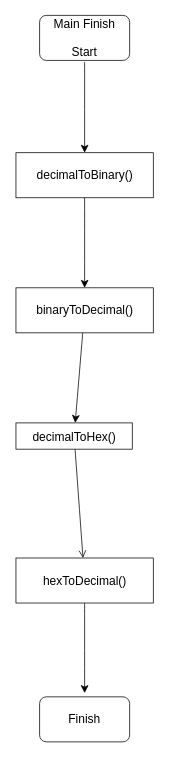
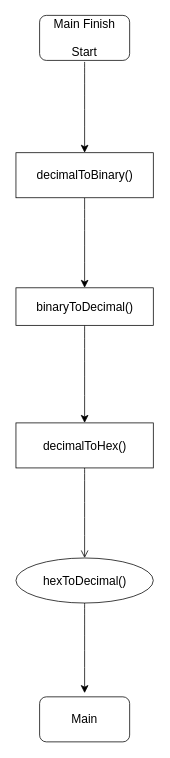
node "binaryToDecimal()": size 137x45 -> 137x38
node "decimalToHex()": size 116x26 -> 137x45
node "hexToDecimal()": shape rectangle -> ellipse
node "Finish": label "Finish" -> "Main"
